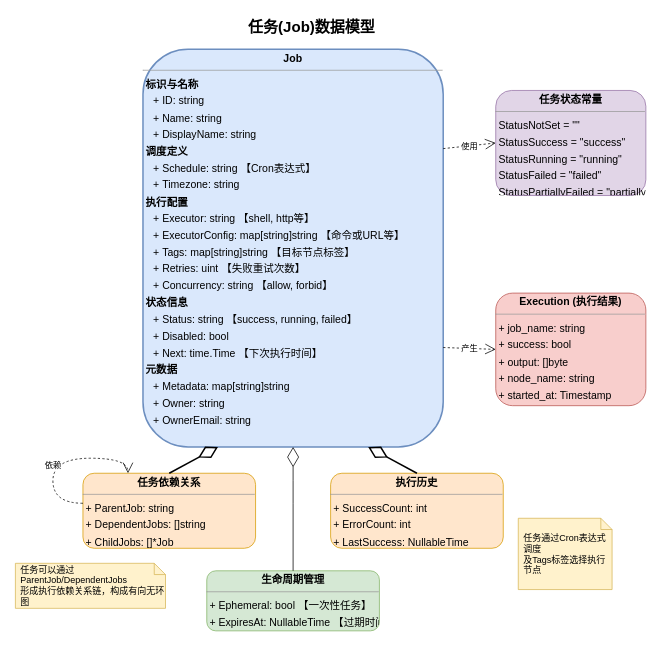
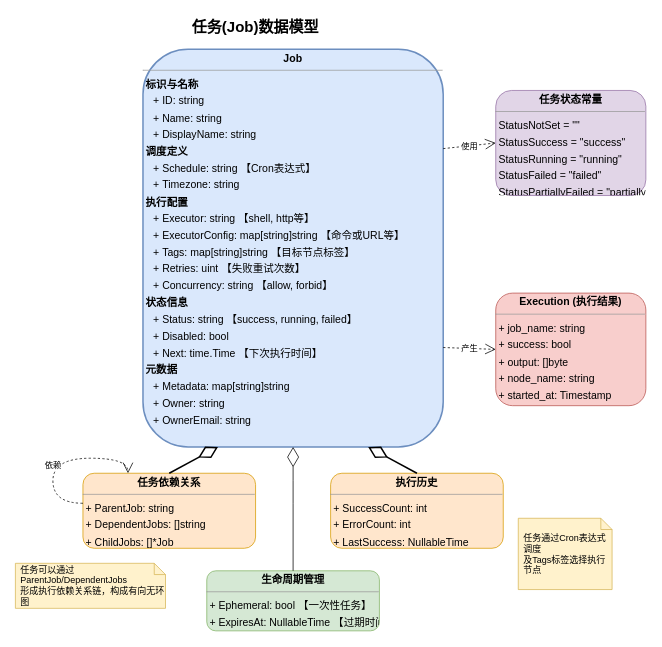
node "任务(Job)数据模型": moved (312, 27) -> (255, 27)
